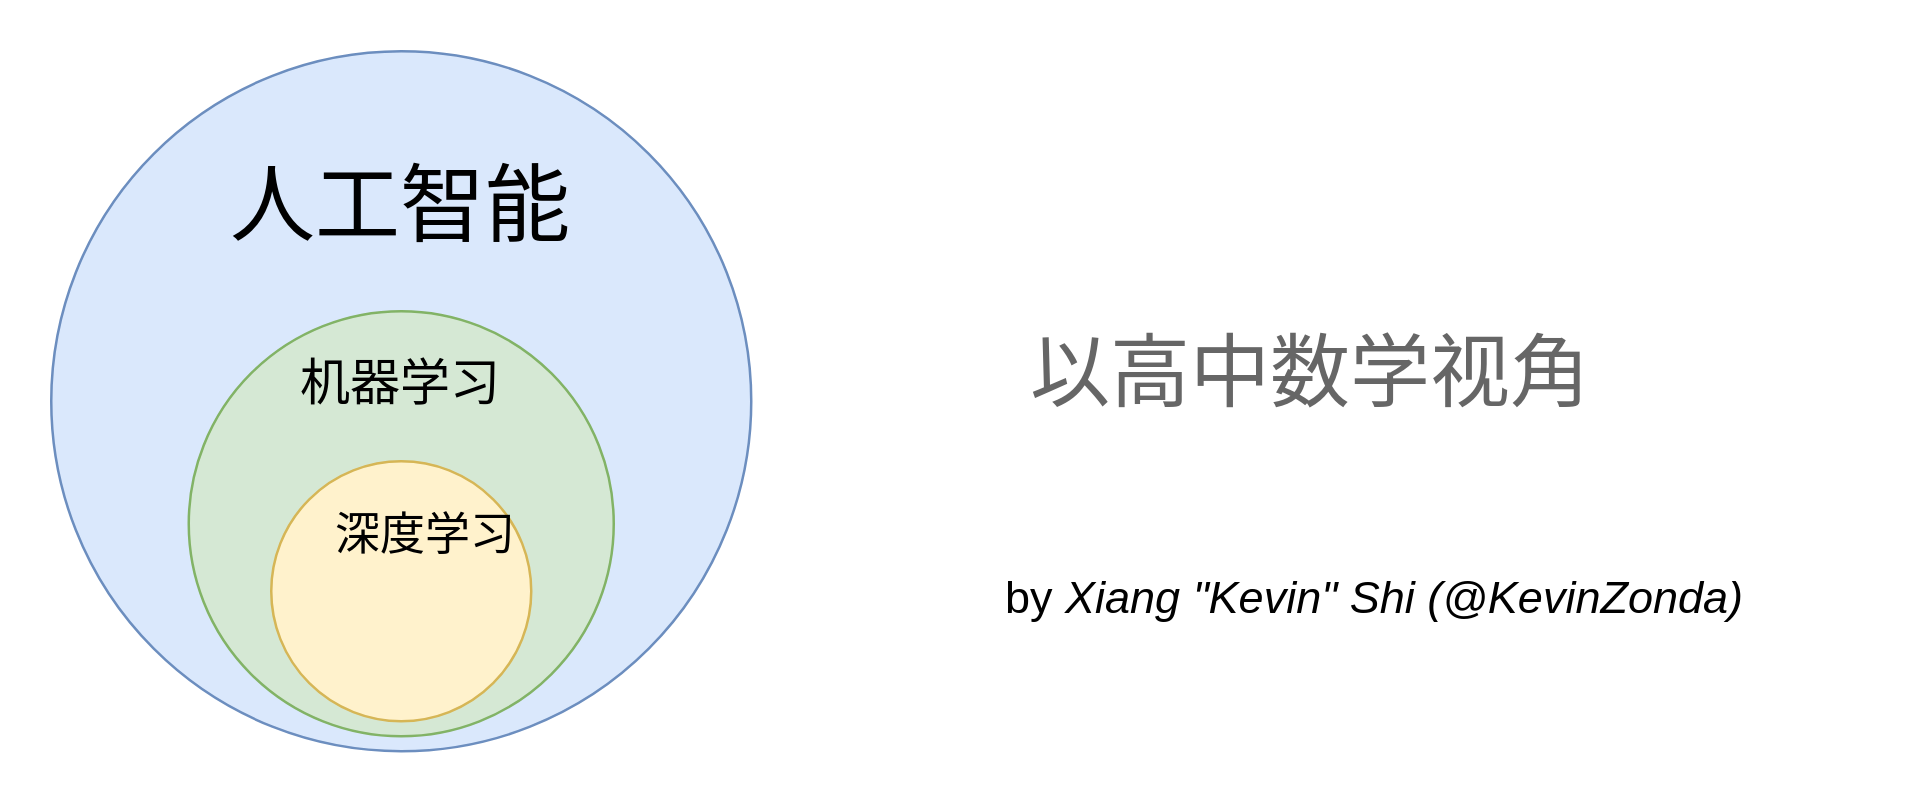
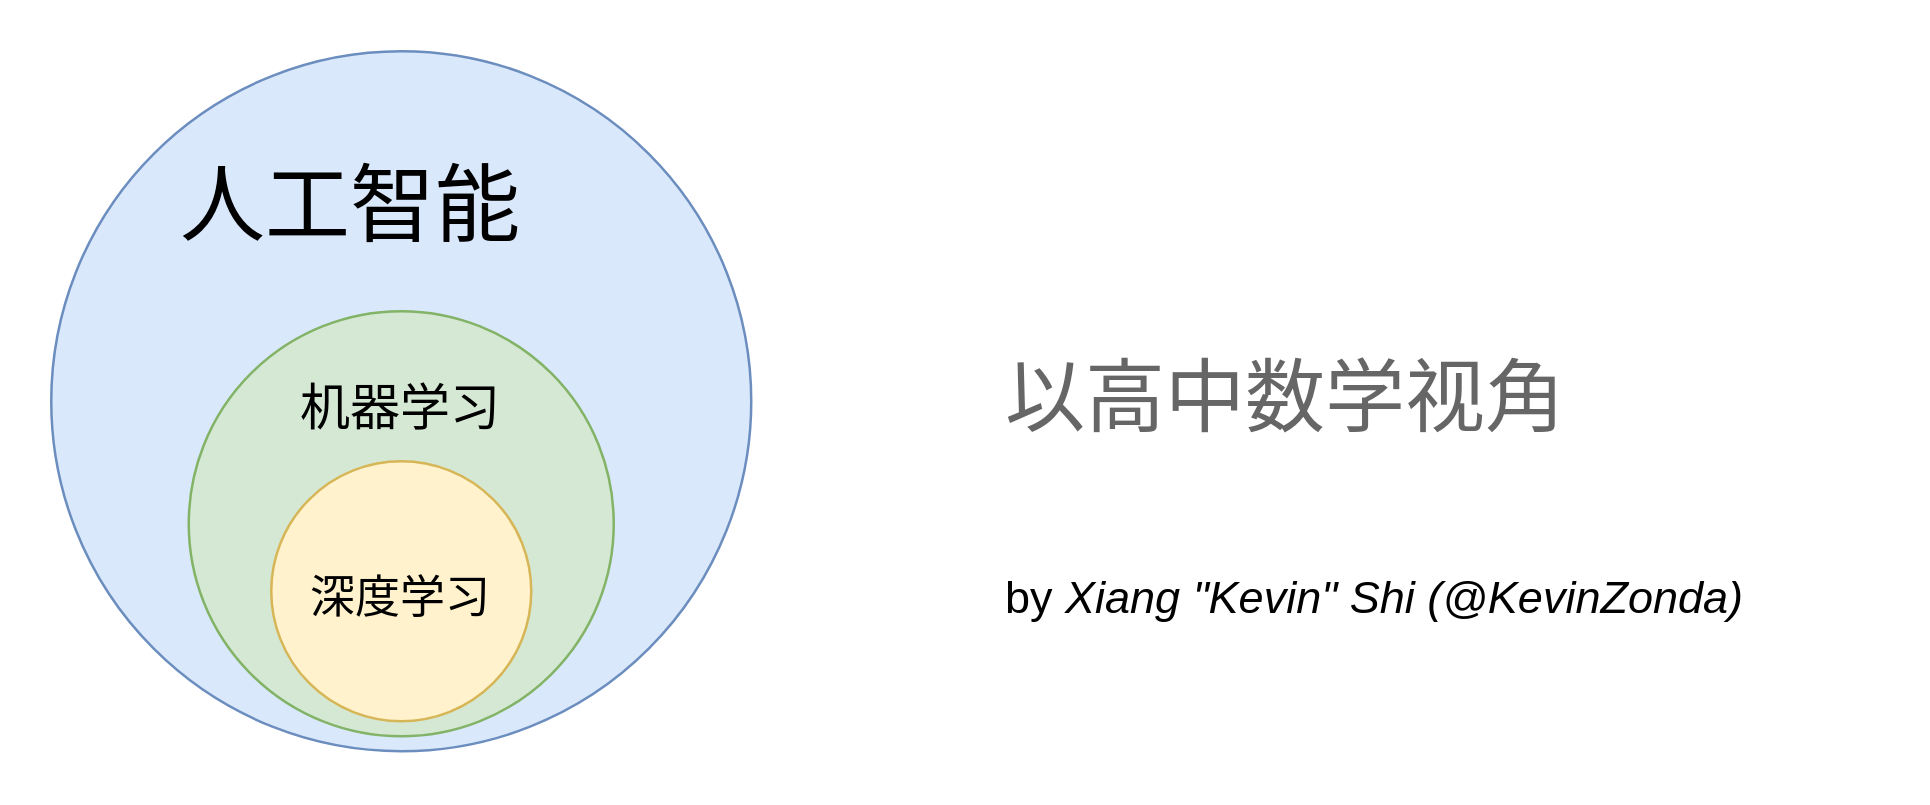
node "人工智能": moved (401, 206) -> (351, 206)
node "以高中数学视角": moved (1464, 374) -> (1439, 399)
node "机器学习": moved (401, 381) -> (401, 406)
node "深度学习": moved (426, 536) -> (401, 599)
